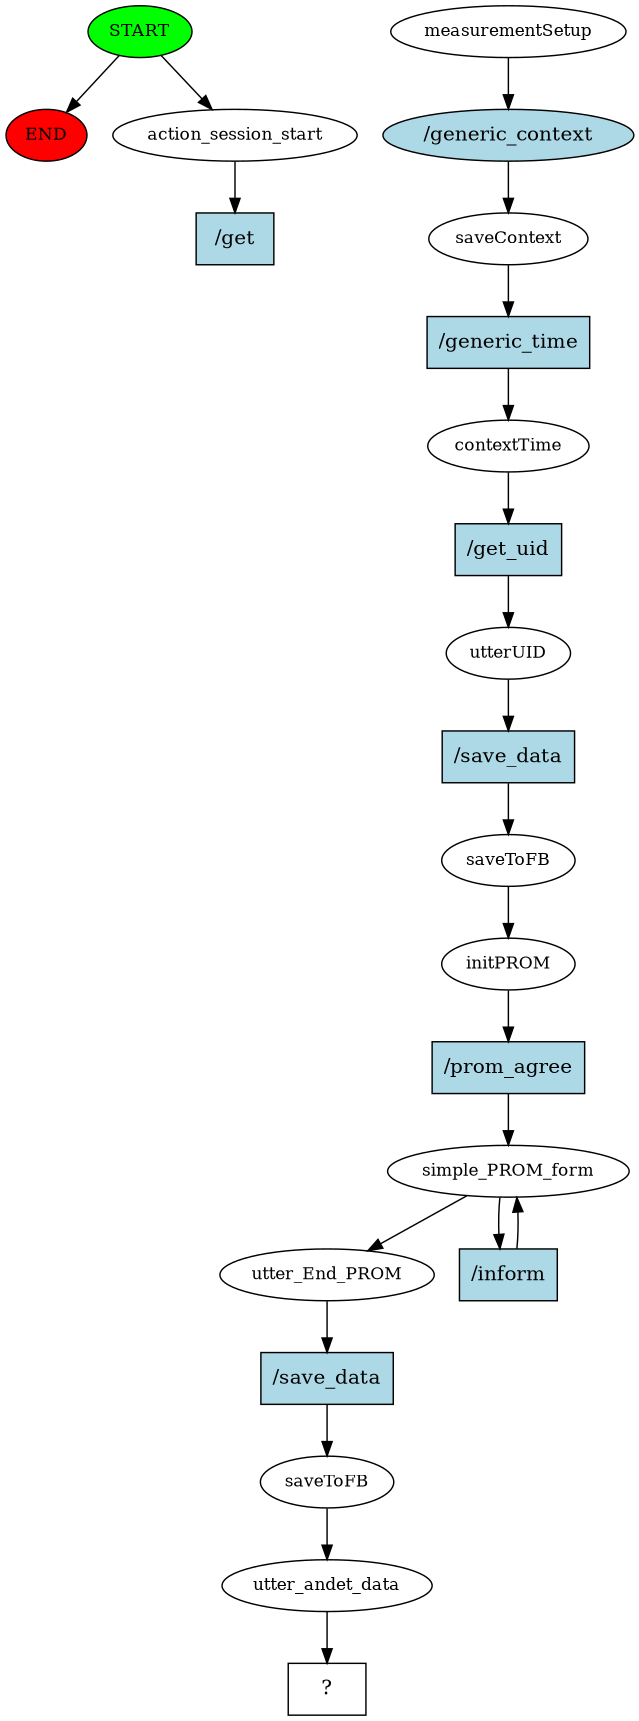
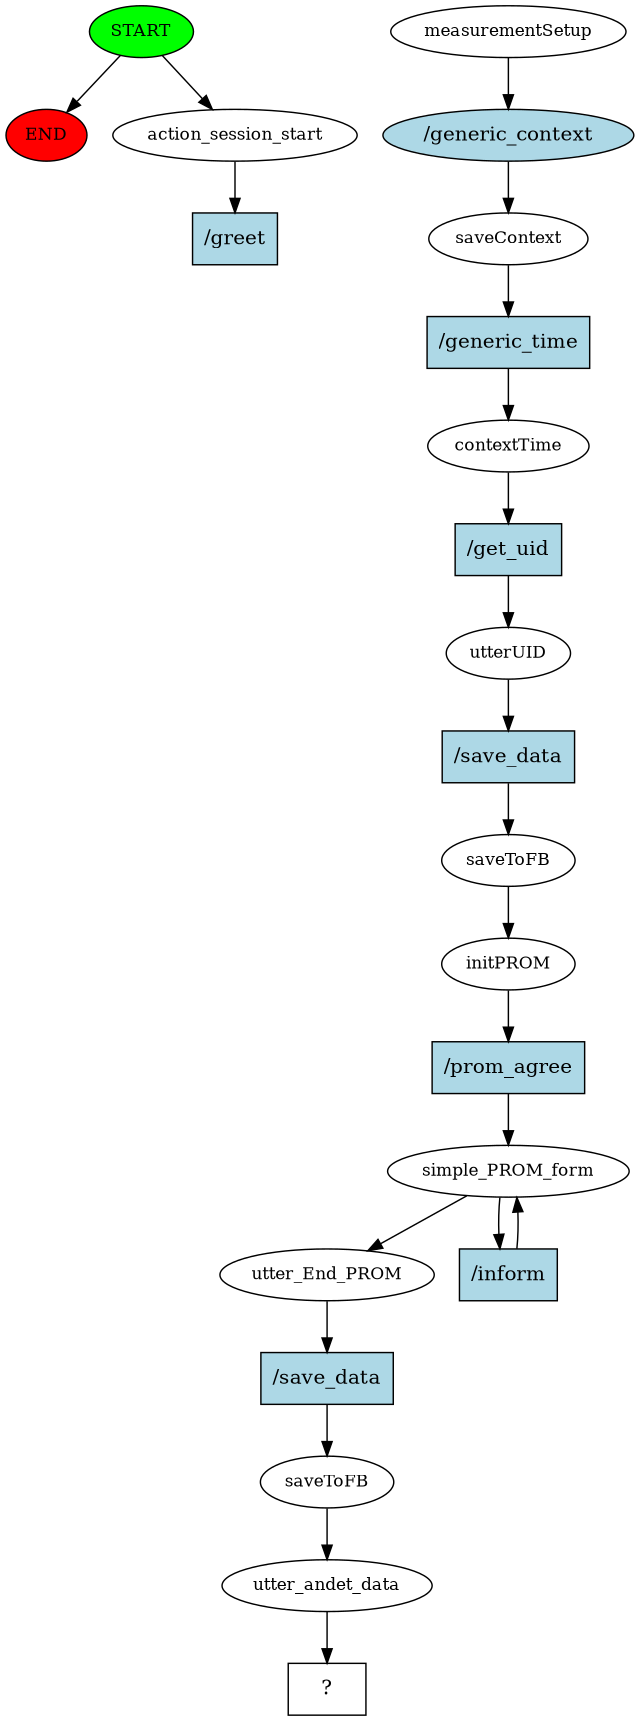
node "/get": label "/get" -> "/greet"
